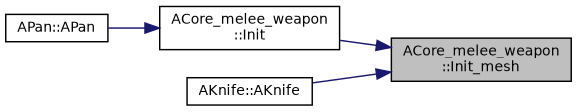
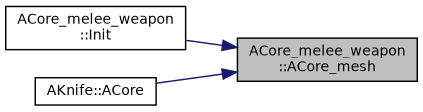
node "APan::APan": removed
node "ACore_melee_weapon ::Init_mesh": label "ACore_melee_weapon ::Init_mesh" -> "ACore_melee_weapon ::ACore_mesh"
node "AKnife::AKnife": label "AKnife::AKnife" -> "AKnife::ACore"
